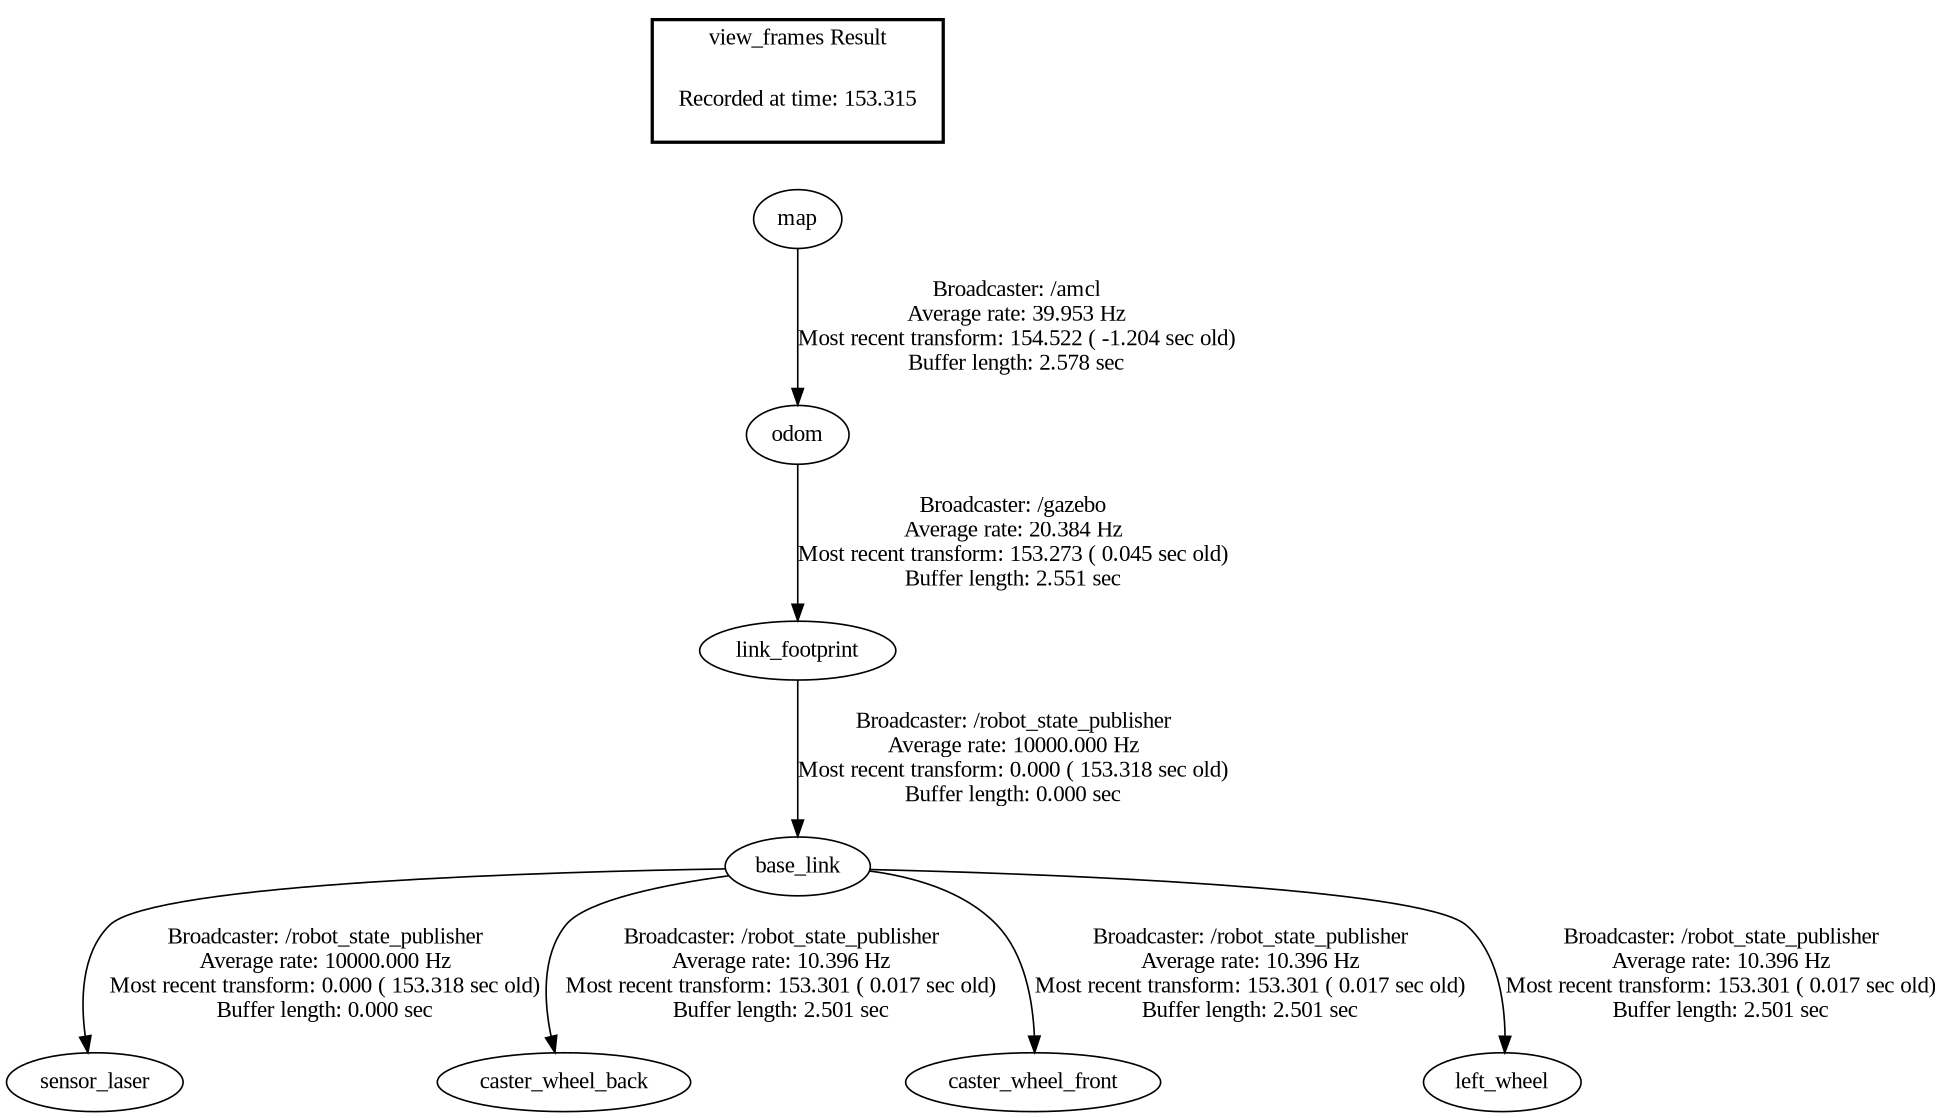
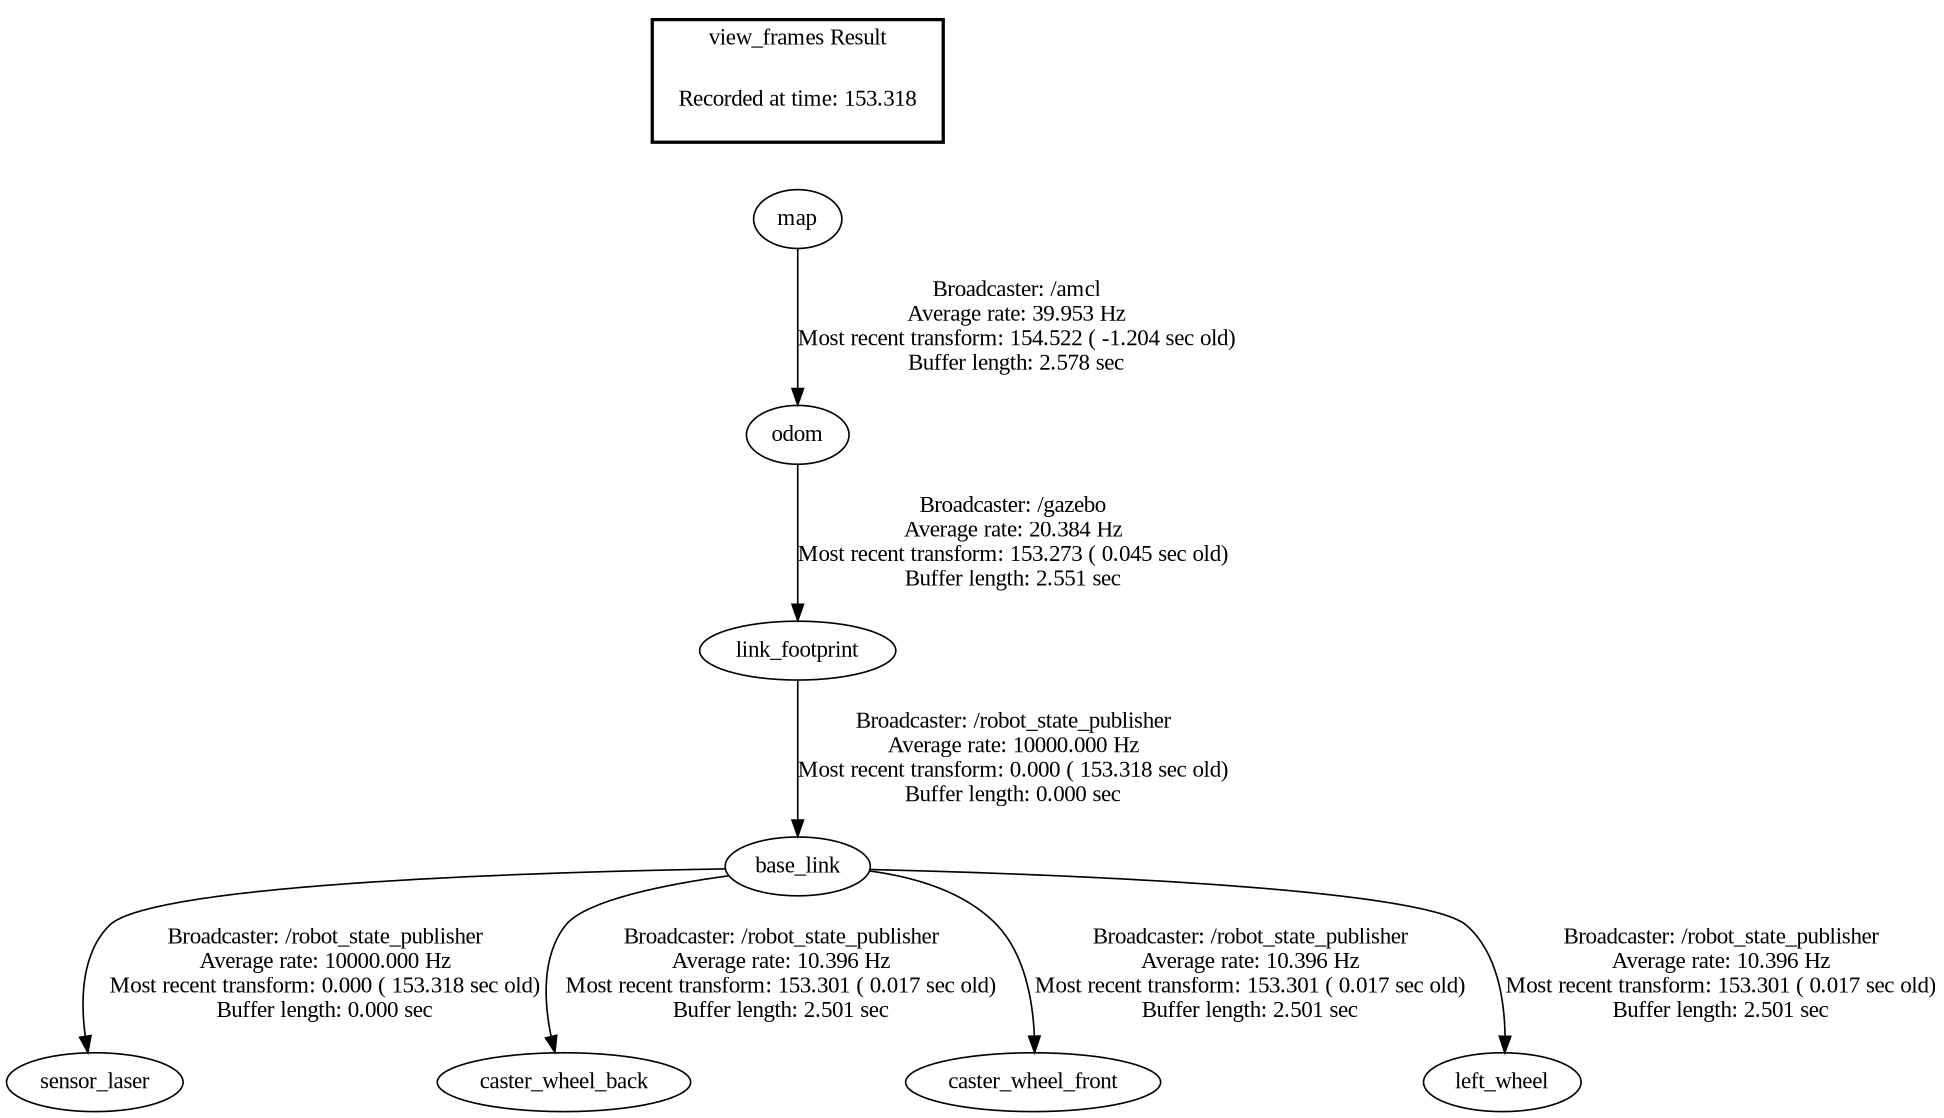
node "Recorded at time: 153.315": label "Recorded at time: 153.315" -> "Recorded at time: 153.318"
